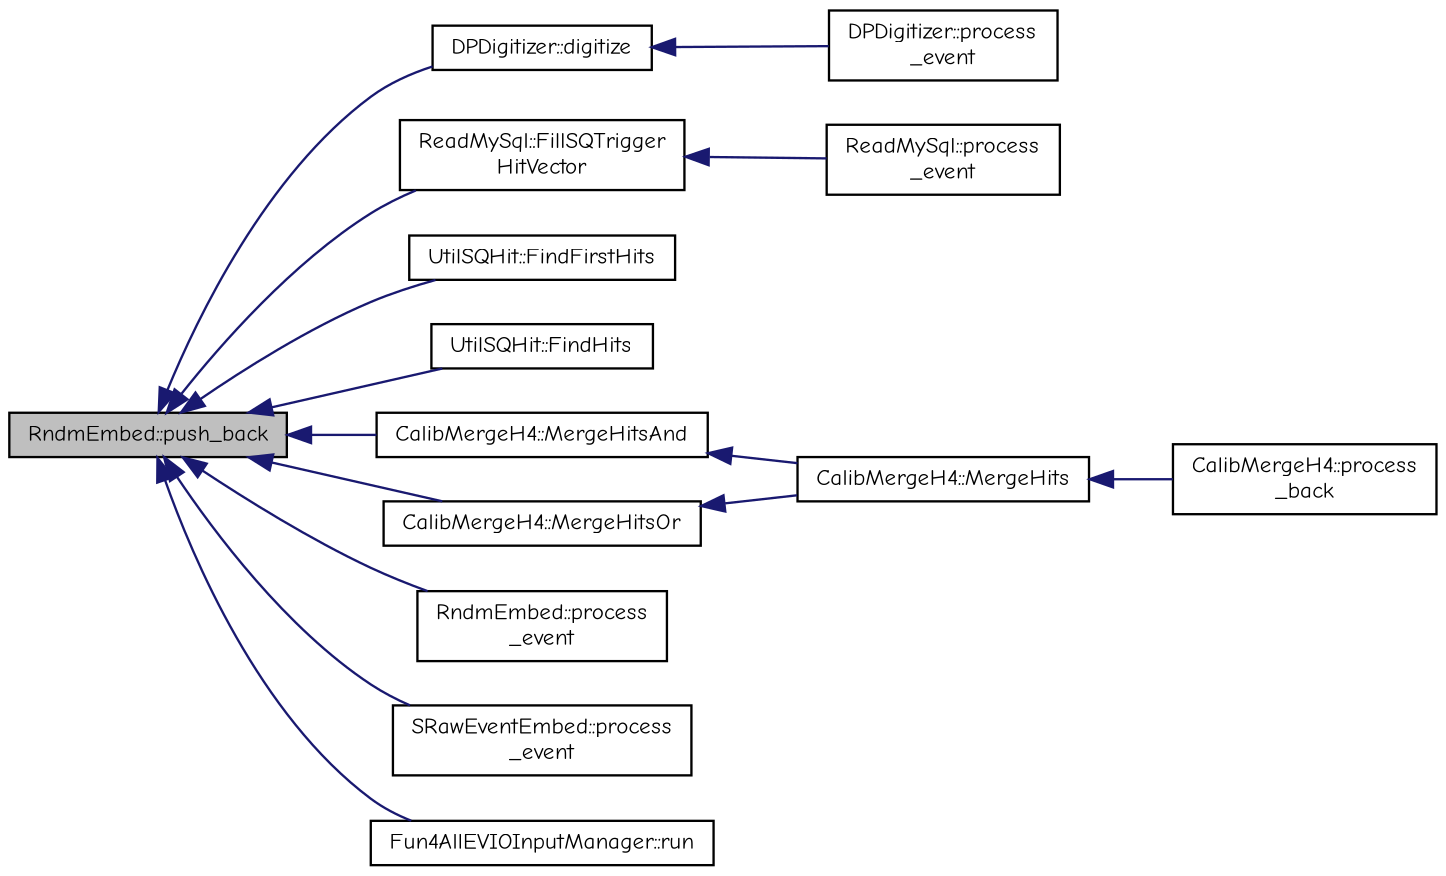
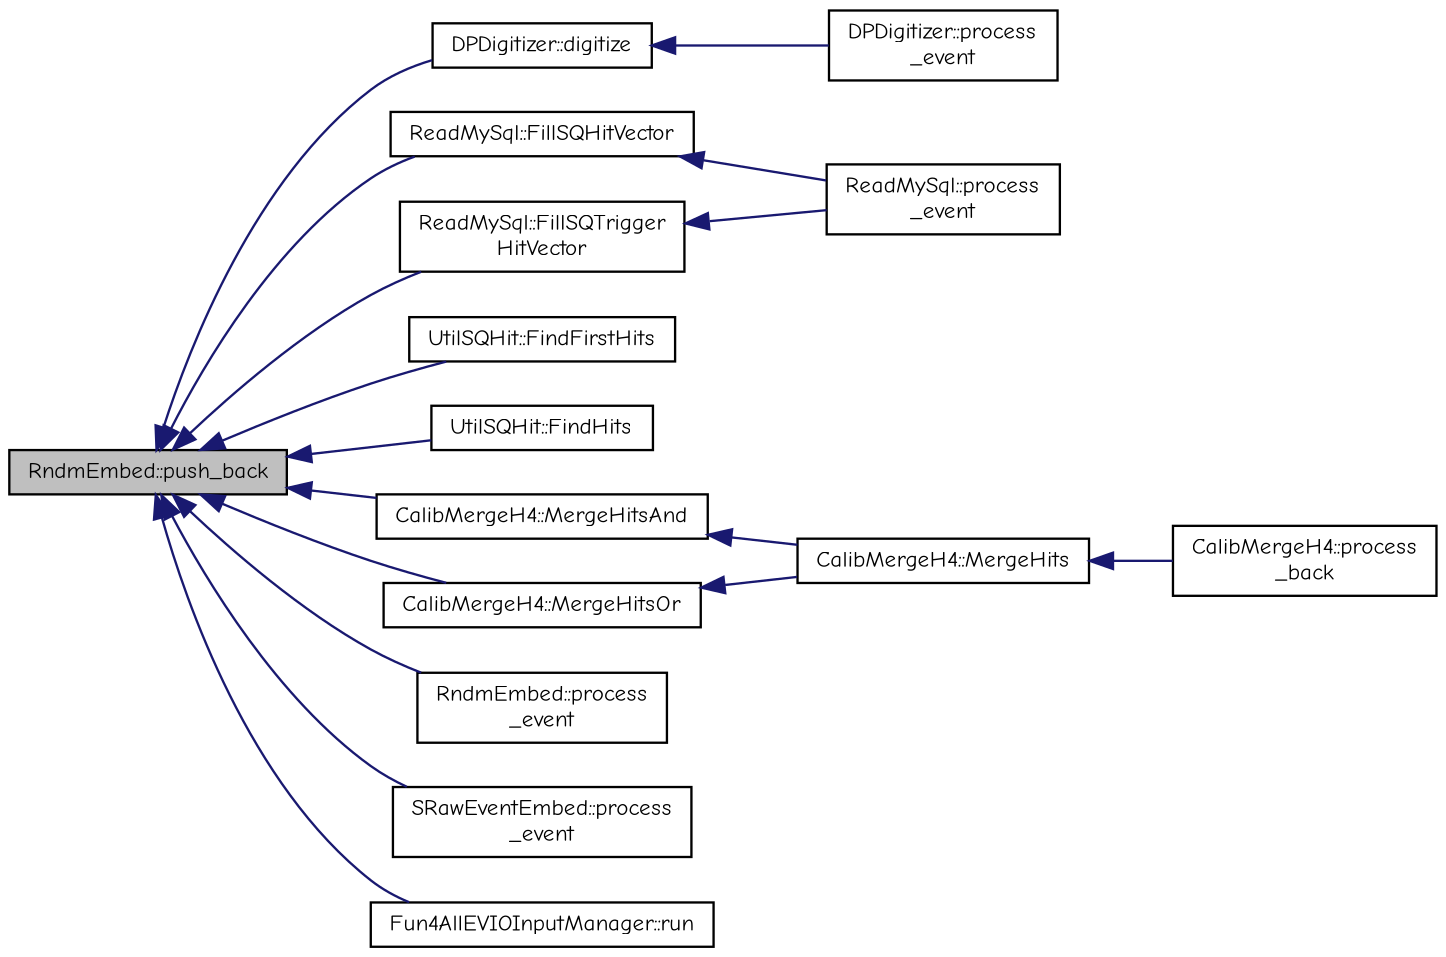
node "ReadMySql::FillSQHitVector": added
